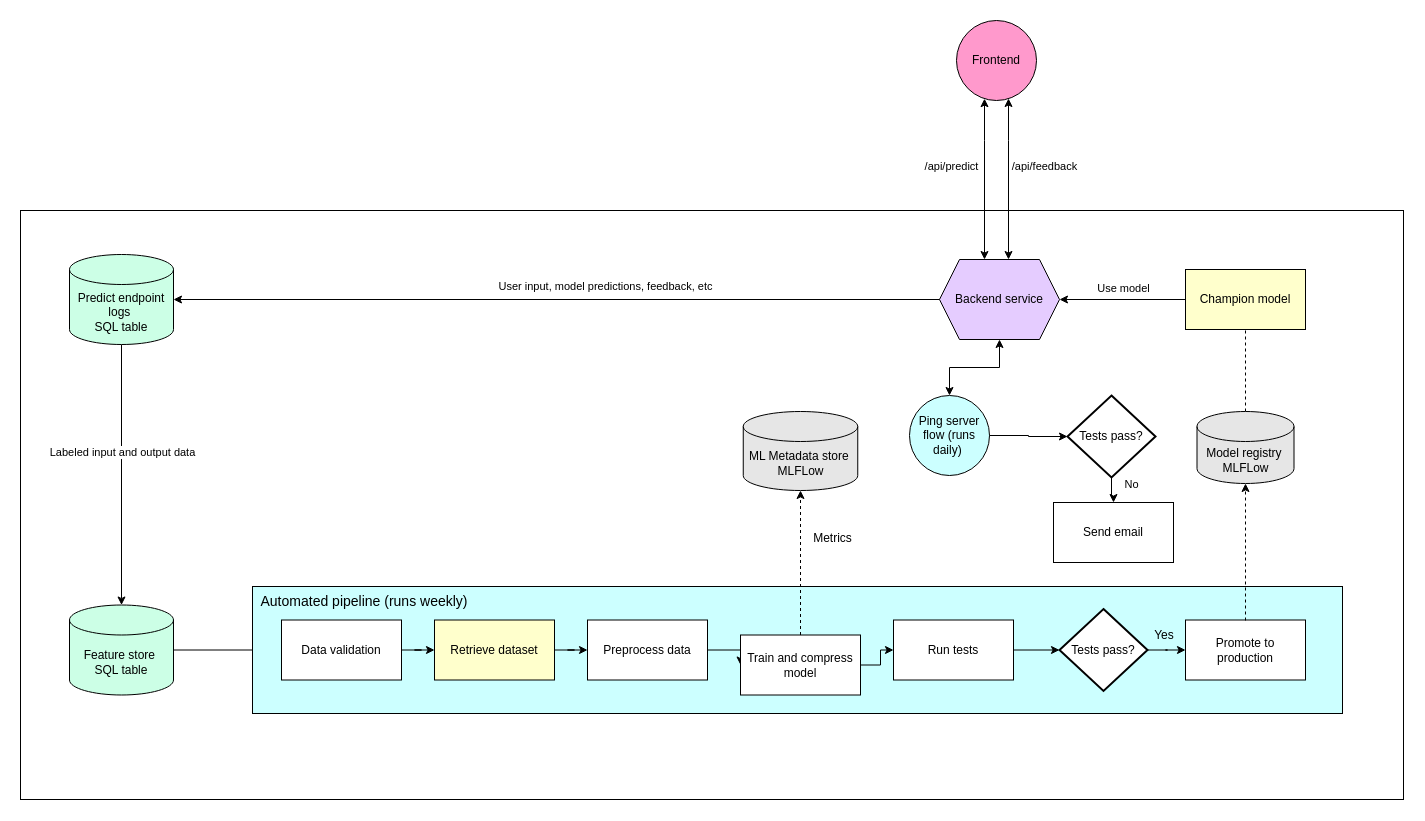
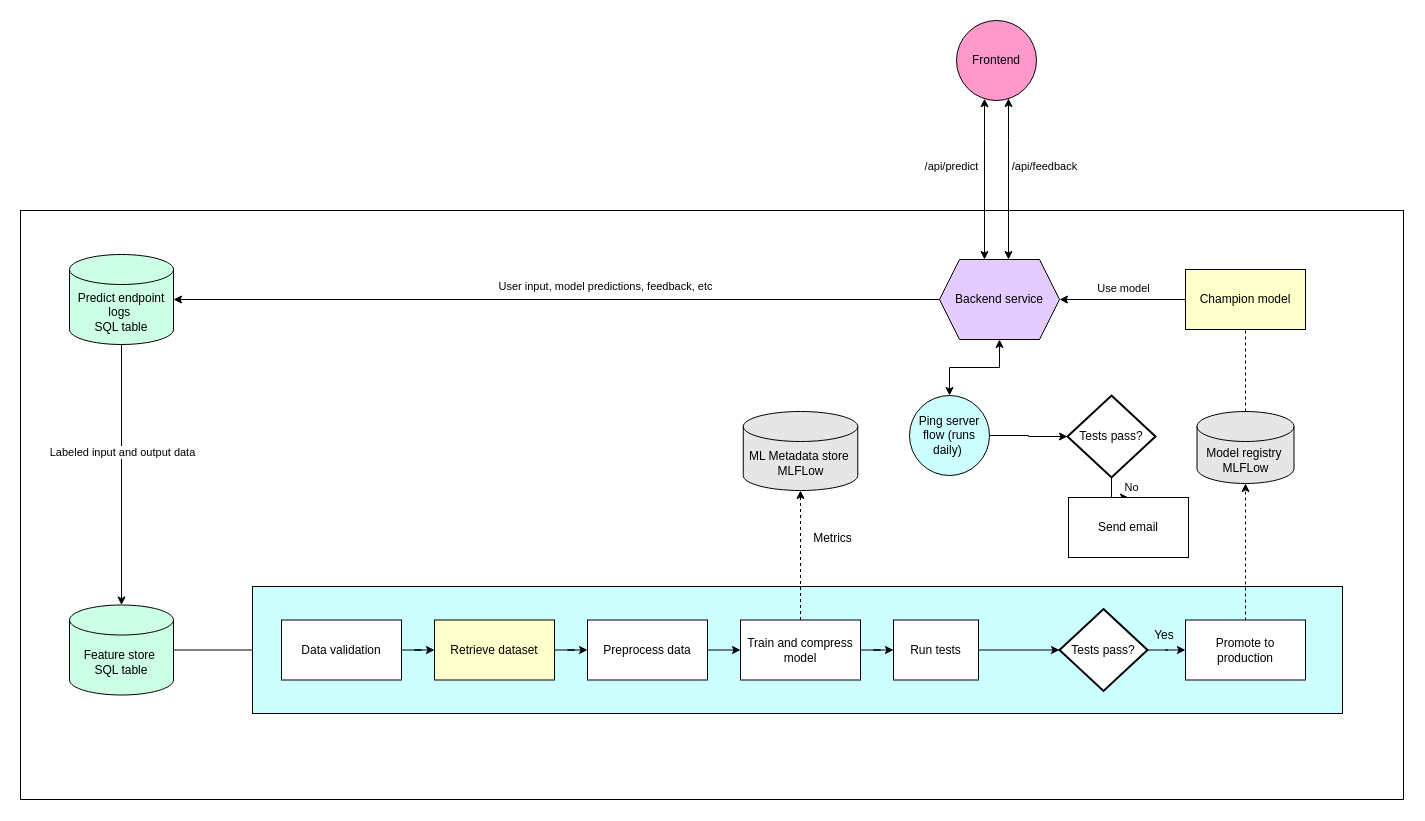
node "Send email": moved (1114, 533) -> (1129, 528)
node "Automated pipeline (runs weekly)": removed
node "Run tests": size 120x60 -> 85x60
node "Train and compress model": moved (801, 665) -> (801, 650)
